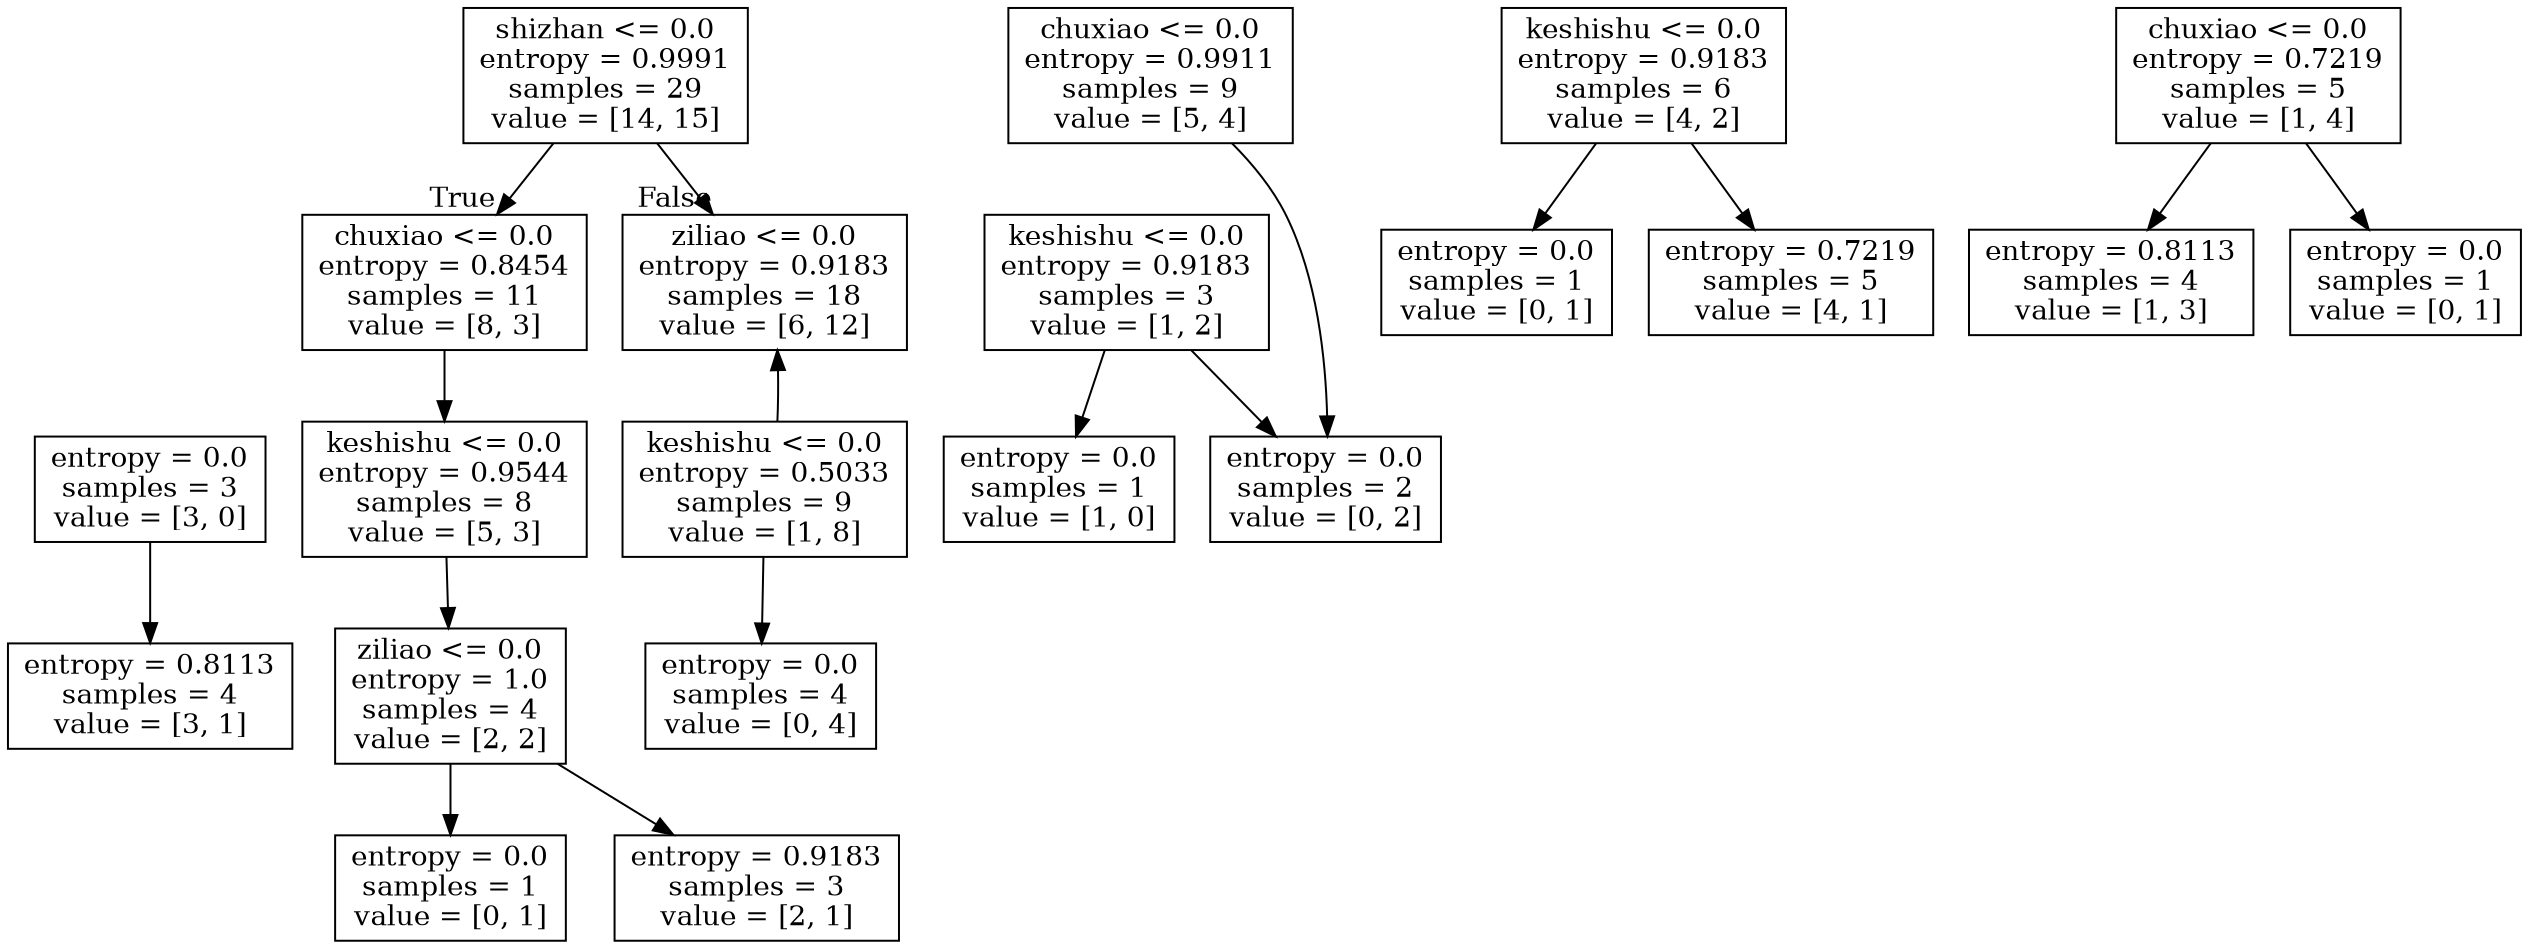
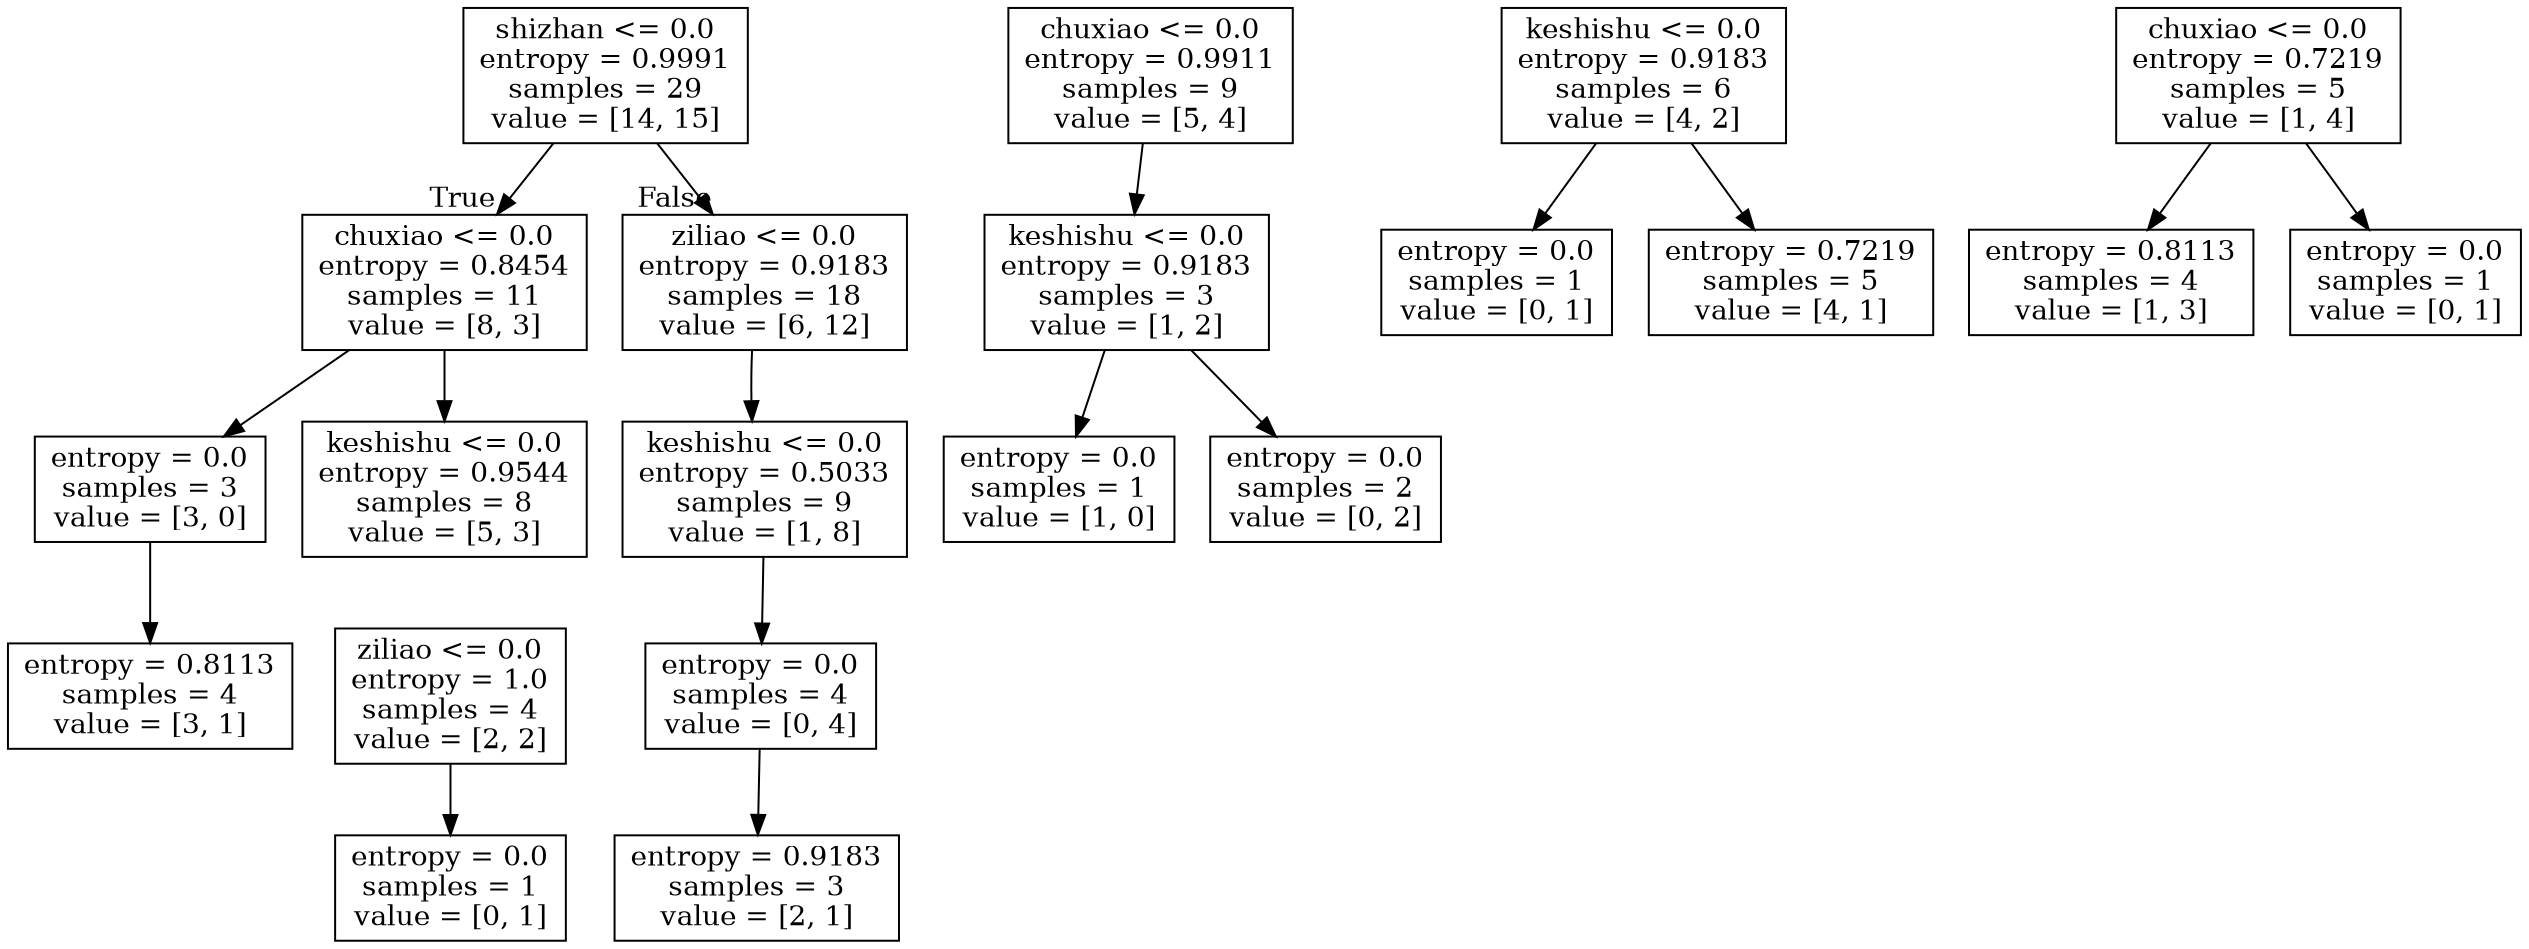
edge "chuxiao <= 0.0 entropy = 0.9911 samples = 9 value = [5, 4]" -> "entropy = 0.0 samples = 2 value = [0, 2]": now "chuxiao <= 0.0 entropy = 0.9911 samples = 9 value = [5, 4]" -> "keshishu <= 0.0 entropy = 0.9183 samples = 3 value = [1, 2]"
edge "chuxiao <= 0.0 entropy = 0.8454 samples = 11 value = [8, 3]" -> "entropy = 0.0 samples = 3 value = [3, 0]": added
edge "keshishu <= 0.0 entropy = 0.5033 samples = 9 value = [1, 8]" -> "ziliao <= 0.0 entropy = 0.9183 samples = 18 value = [6, 12]": reversed
edge "keshishu <= 0.0 entropy = 0.9544 samples = 8 value = [5, 3]" -> "ziliao <= 0.0 entropy = 1.0 samples = 4 value = [2, 2]": removed
edge "ziliao <= 0.0 entropy = 1.0 samples = 4 value = [2, 2]" -> "entropy = 0.9183 samples = 3 value = [2, 1]": now "entropy = 0.0 samples = 4 value = [0, 4]" -> "entropy = 0.9183 samples = 3 value = [2, 1]"
